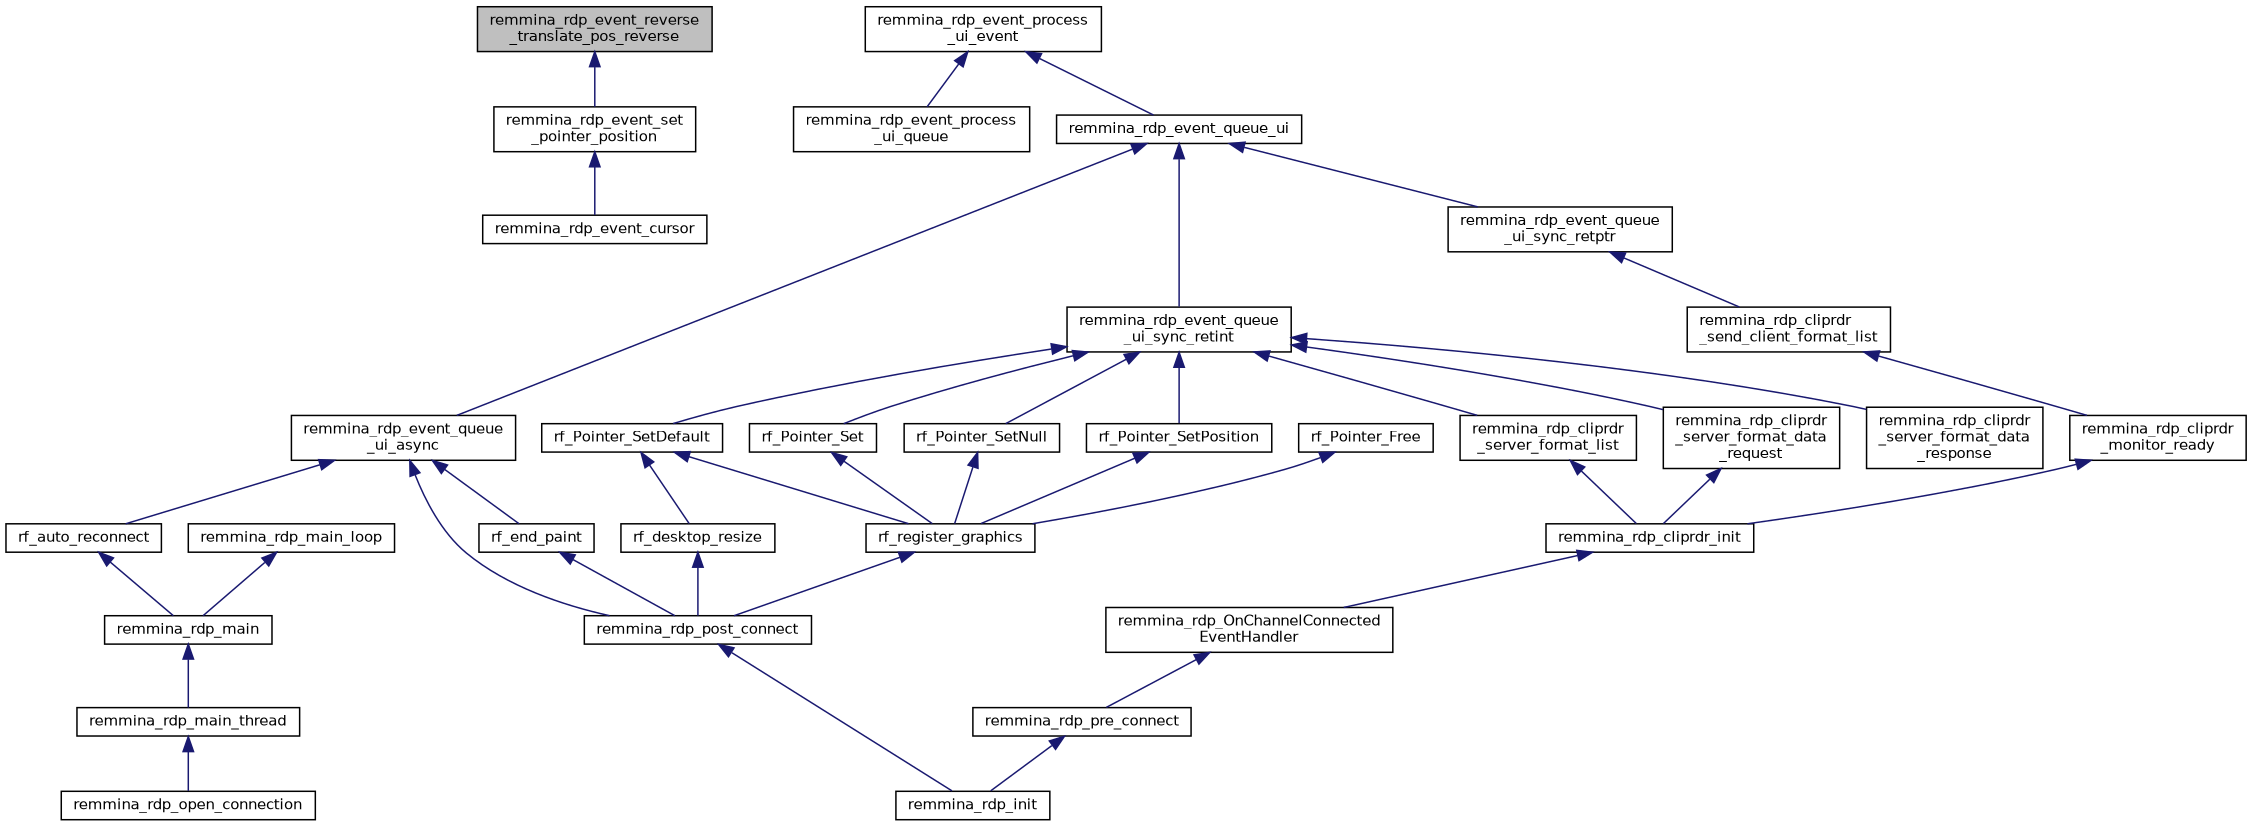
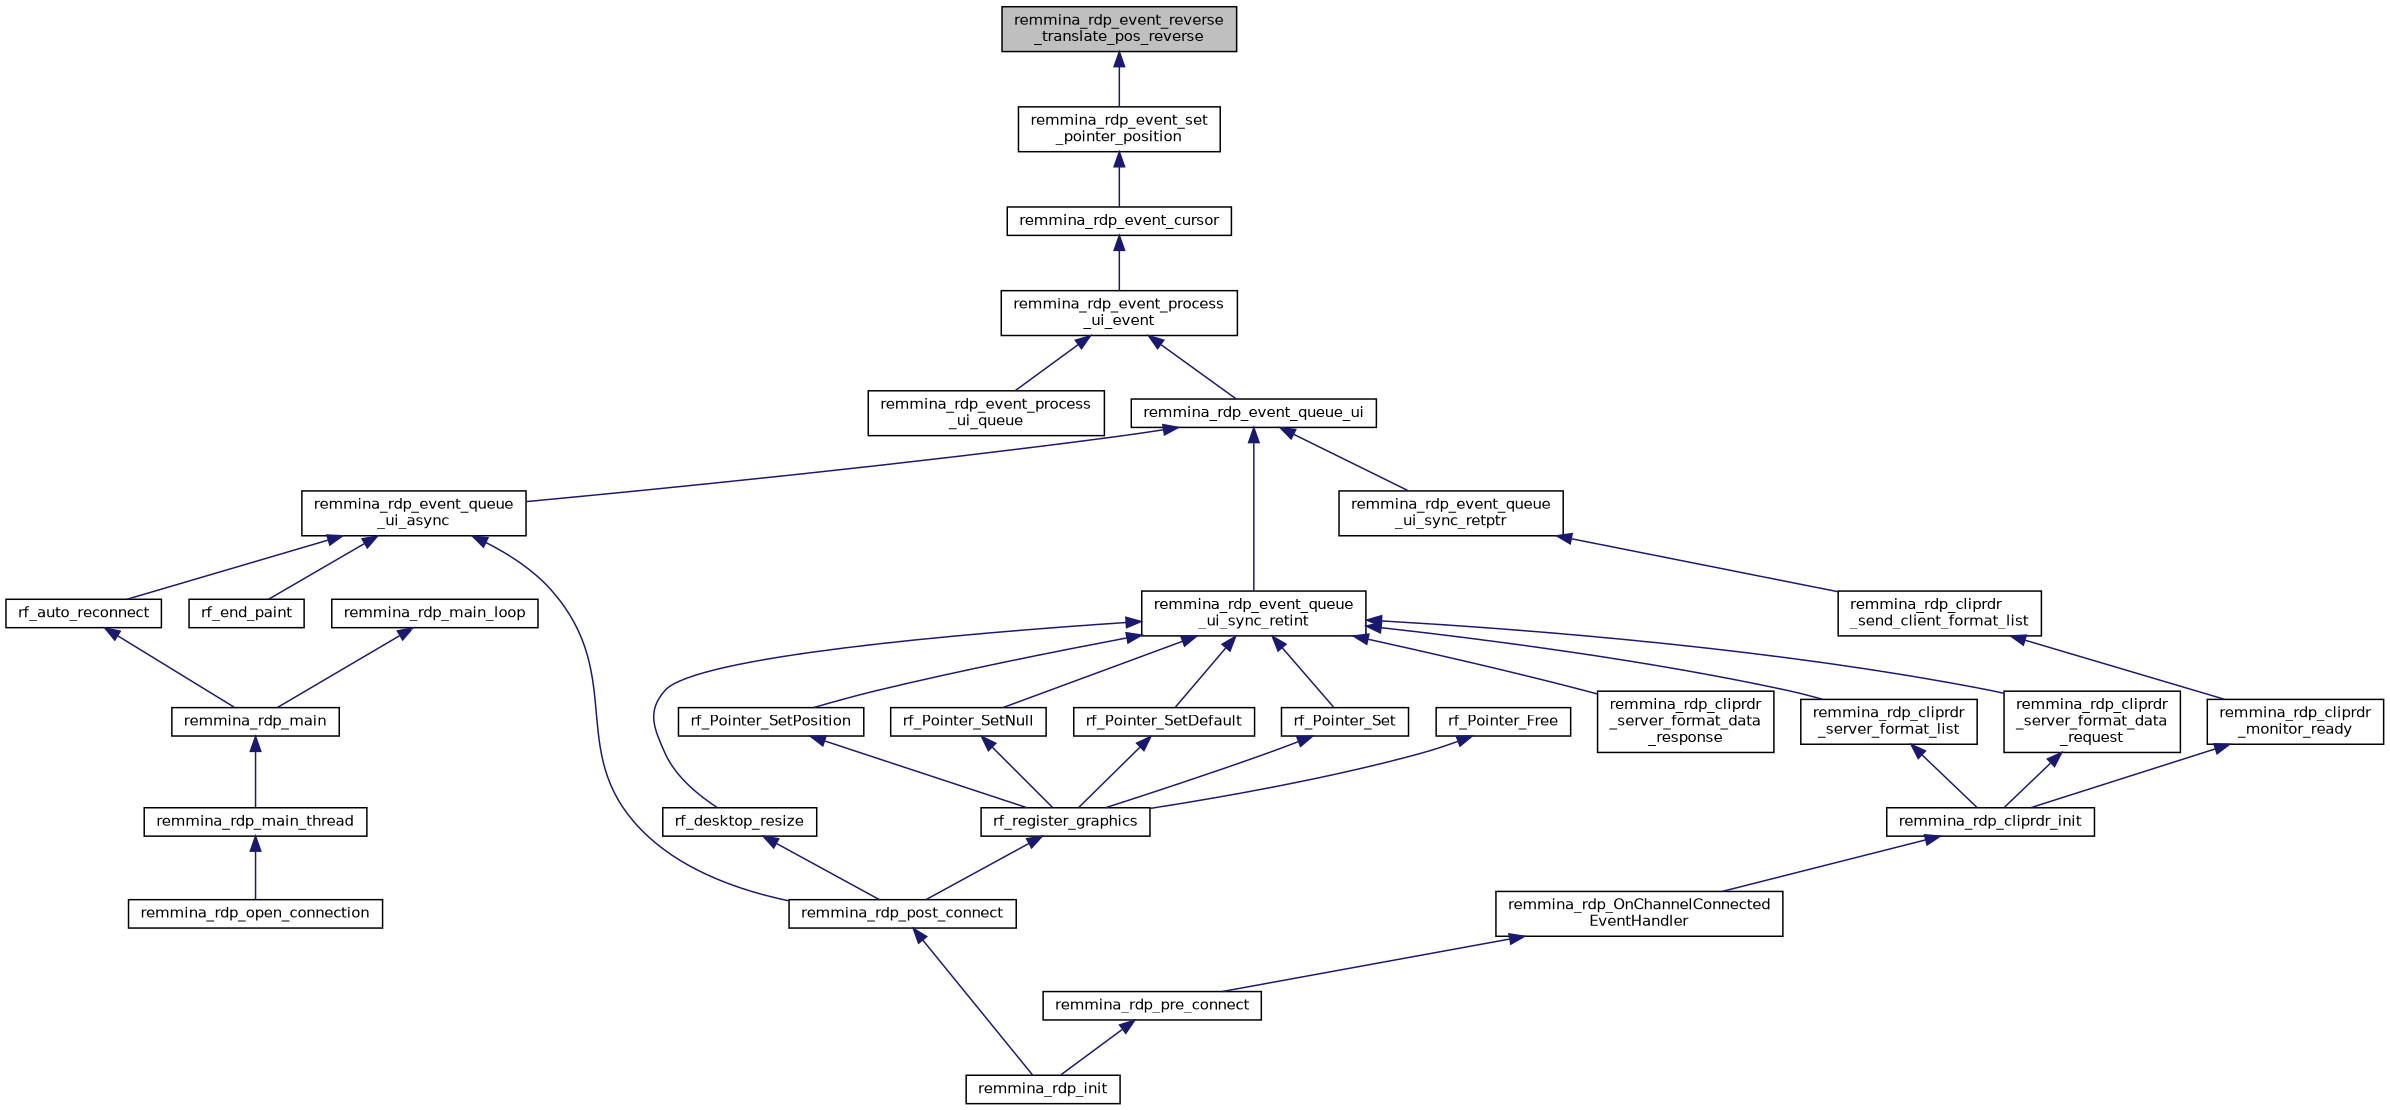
edge "remmina_rdp_event_process _ui_event" -> "remmina_rdp_event_cursor": added
edge "rf_desktop_resize" -> "rf_Pointer_SetDefault": now "rf_desktop_resize" -> "remmina_rdp_event_queue _ui_sync_retint"
edge "remmina_rdp_post_connect" -> "rf_end_paint": removed
